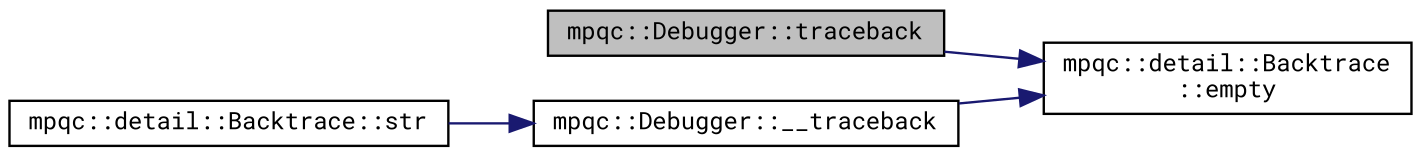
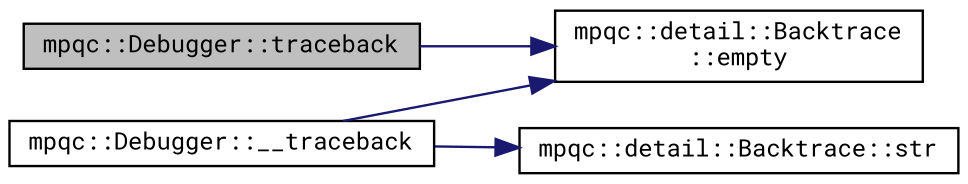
edge "mpqc::detail::Backtrace::str" -> "mpqc::Debugger::__traceback": reversed
